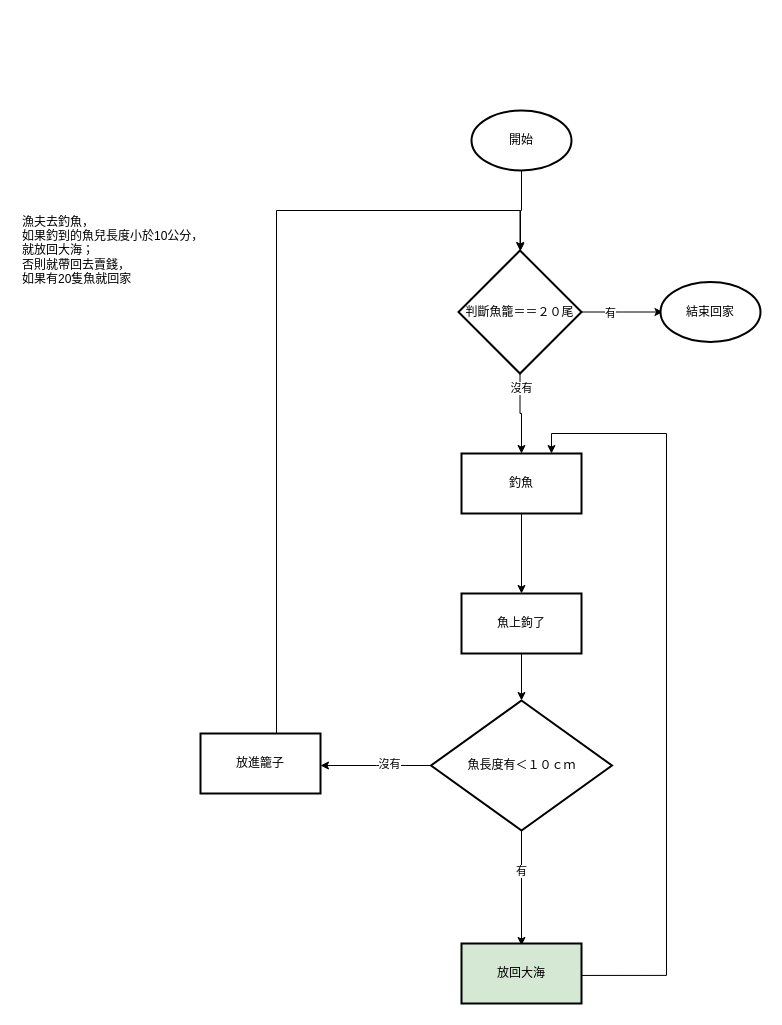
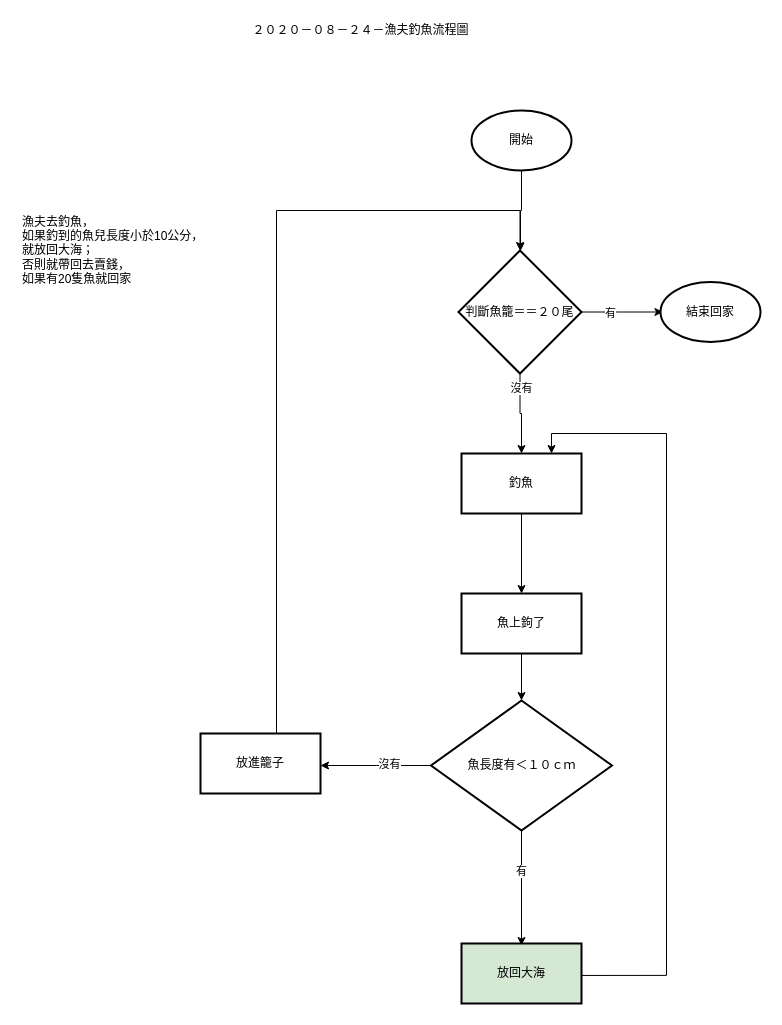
node "２０２０－０８－２４－漁夫釣魚流程圖": added
